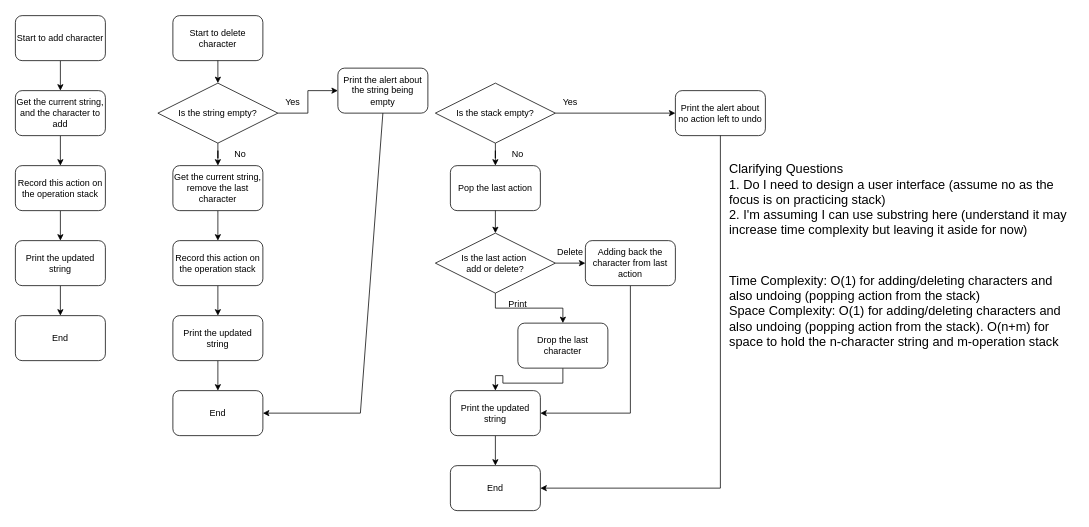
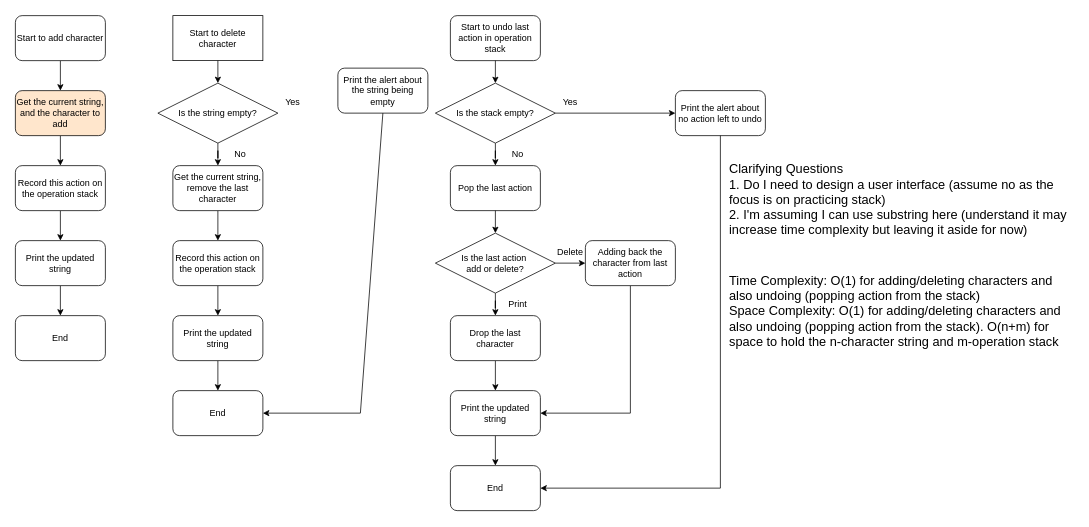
node "Start to delete character": shape rounded rectangle -> rectangle
node "Start to undo last action in operation stack": added
edge "Start to undo last action in operation stack" -> "Is the stack empty?": added
edge "Is the string empty?" -> "Print the alert about the string being empty": removed
node "Get the current string, and the character to add": fillcolor #ffffff -> #ffe6cc
node "Drop the last character": moved (563, 345) -> (495, 338)
